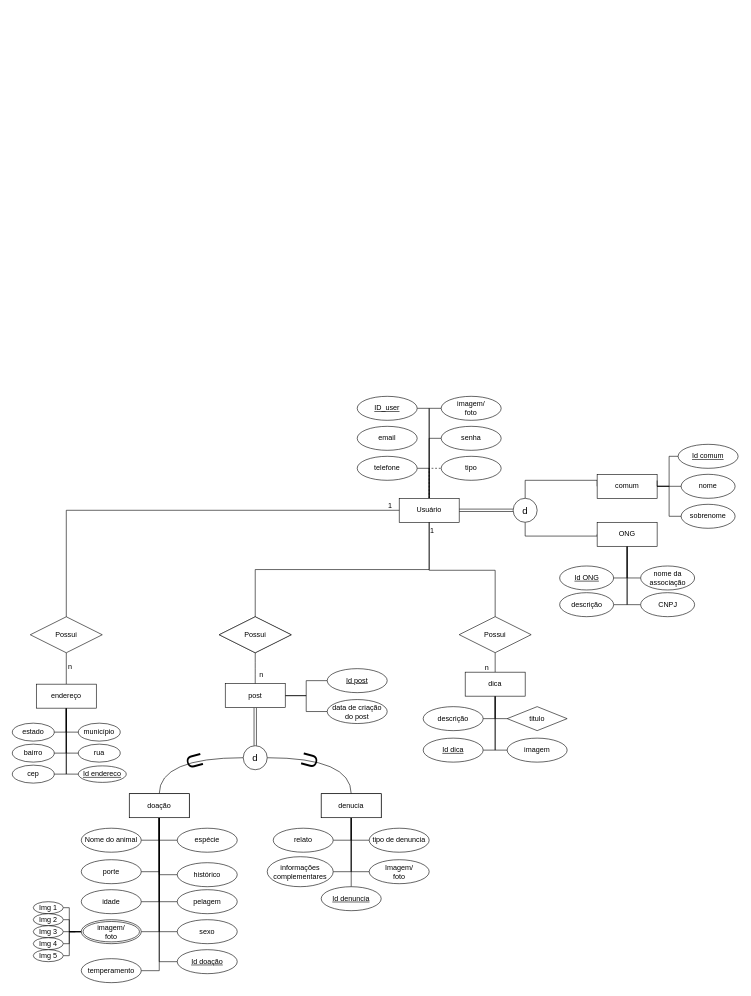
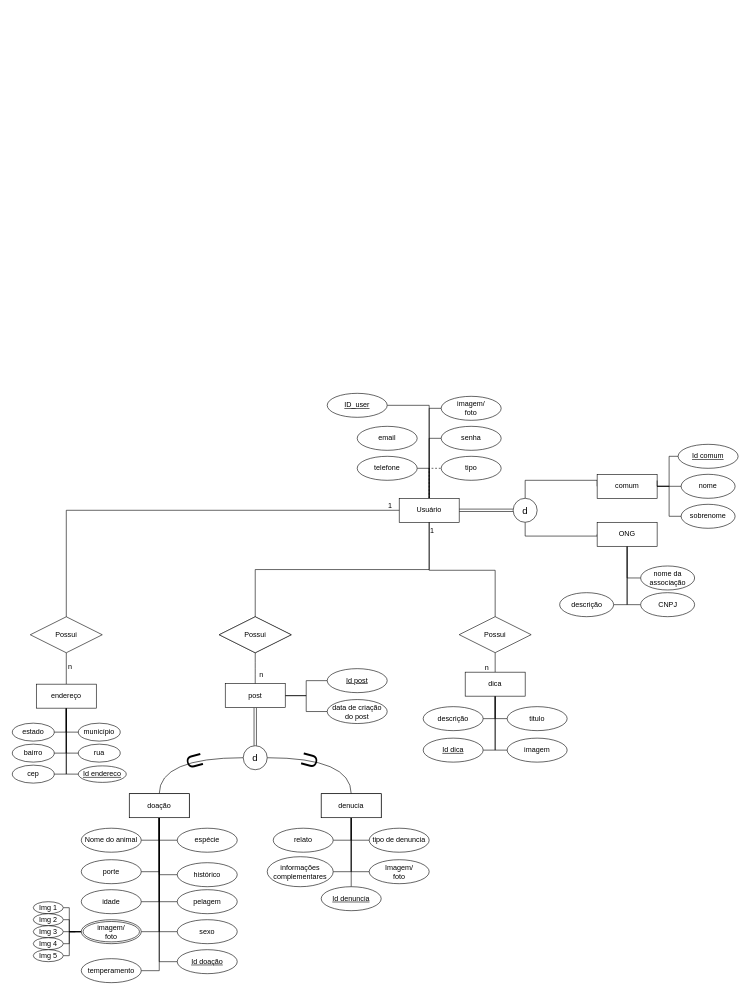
node "ID_user": moved (387, 408) -> (357, 405)
node "Id ONG": removed
edge "ONG" -- "Id ONG": removed
node "titulo": shape diamond -> ellipse
